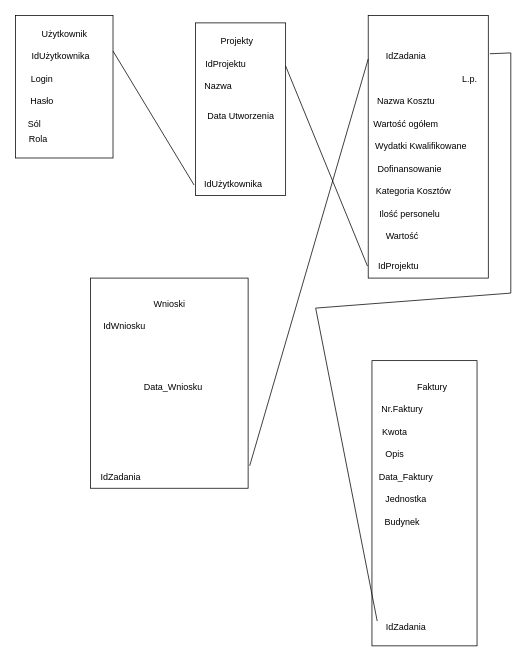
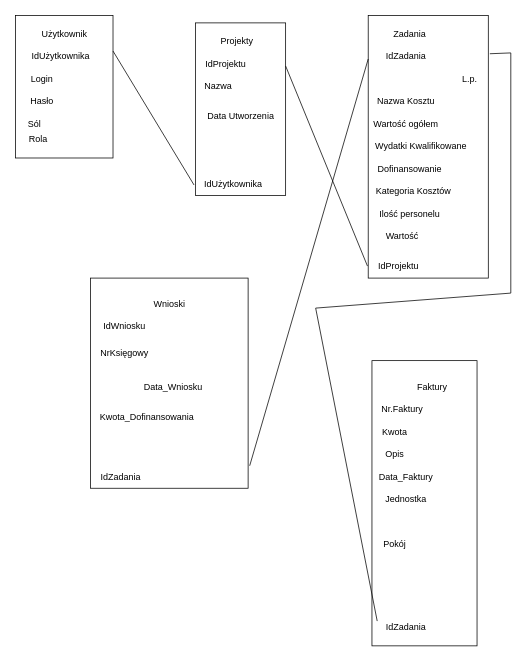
node "Zadania": added
node "NrKsięgowy": added
node "Kwota_Dofinansowania": added
node "Budynek": removed
node "Pokój": added
